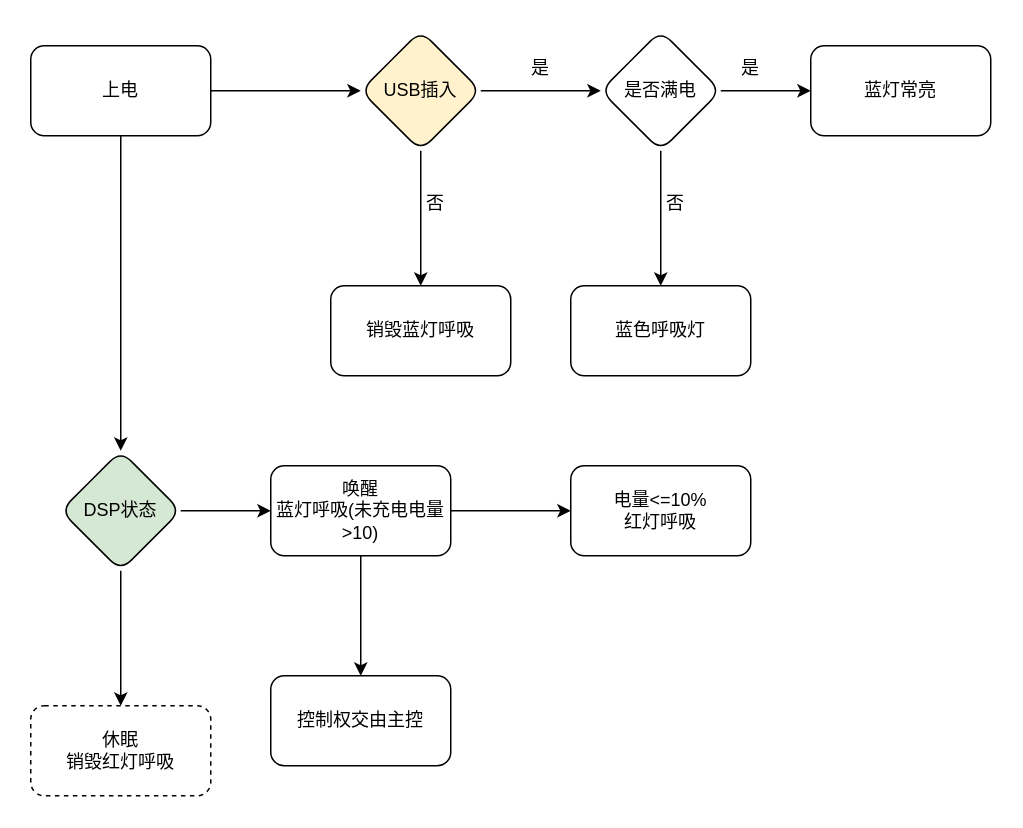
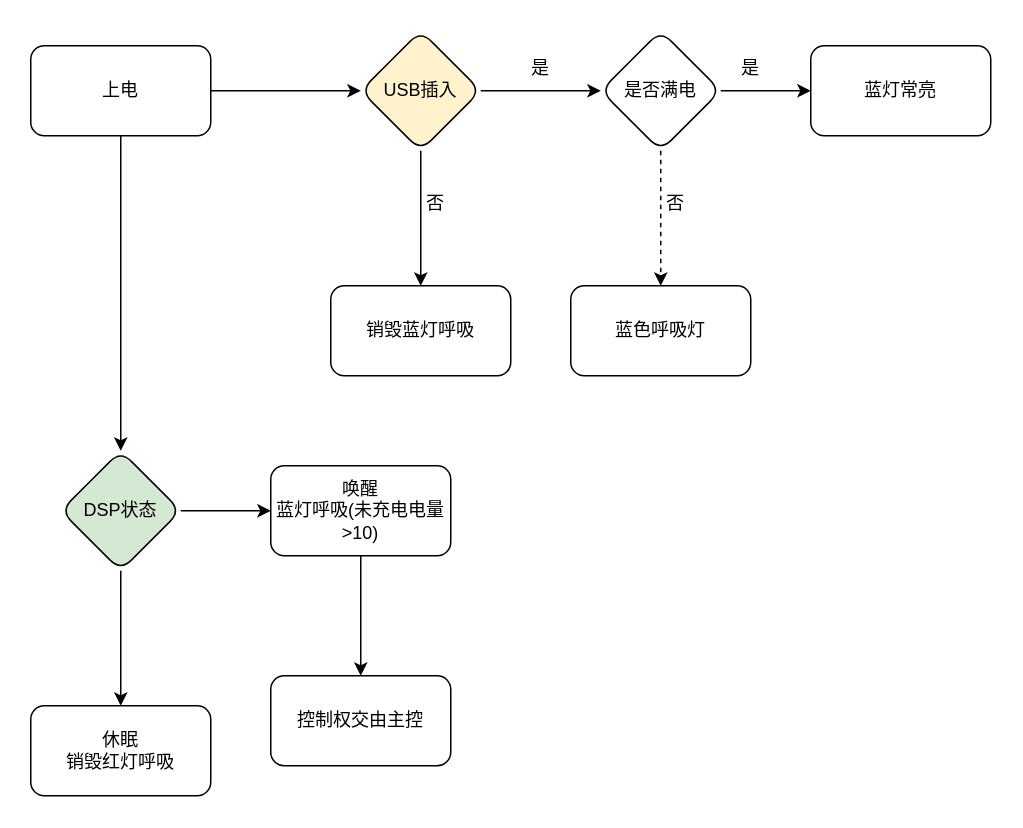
edge "是否满电" -> "蓝色呼吸灯": style solid -> dashed
edge "唤醒 蓝灯呼吸(未充电电量>10)" -> "电量<=10% 红灯呼吸": removed
node "电量<=10% 红灯呼吸": removed
node "休眠 销毁红灯呼吸": style dashed -> solid
